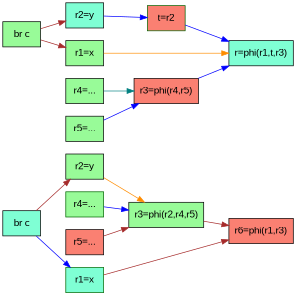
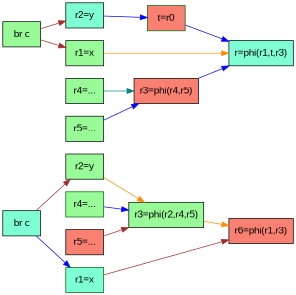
node "t=r2": label "t=r2" -> "t=r0"
edge "r3=phi(r2,r4,r5)" -> "r6=phi(r1,r3)": color brown -> darkorange
